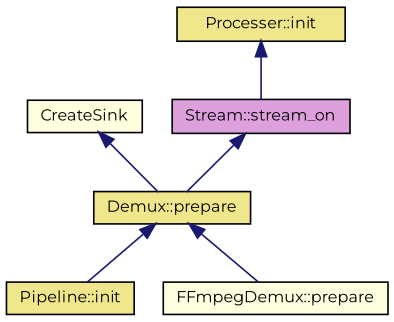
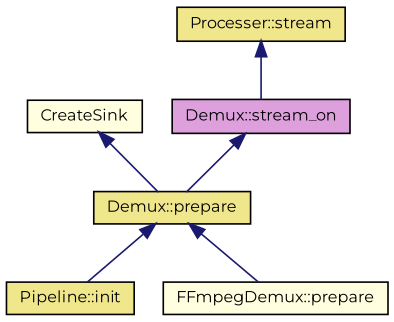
node "Processer::init": label "Processer::init" -> "Processer::stream"
node "Stream::stream_on": label "Stream::stream_on" -> "Demux::stream_on"
